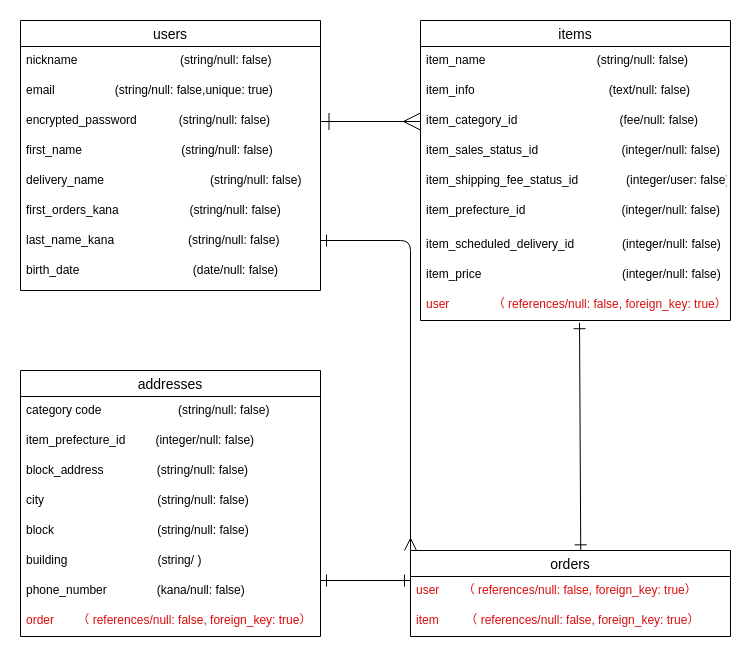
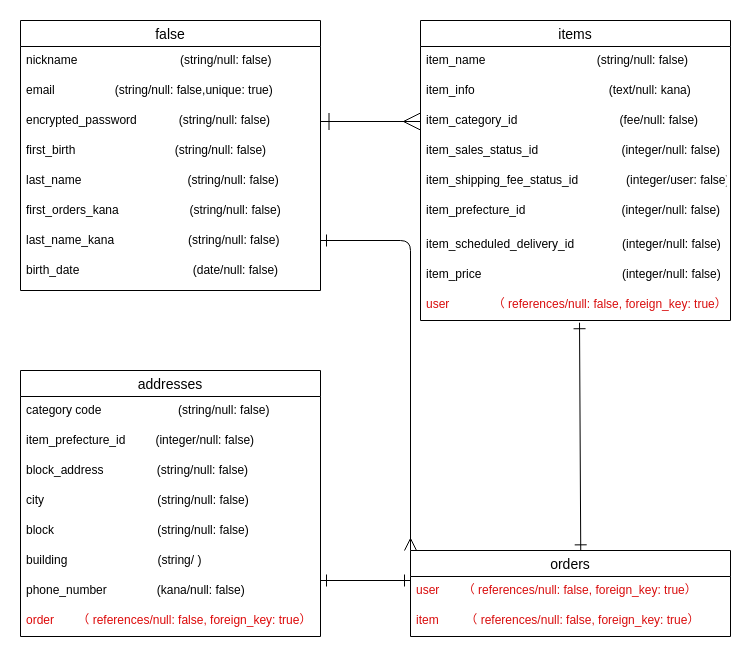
node "users": label "users" -> "false"
node "item_info (text/null: false)": label "item_info (text/null: false)" -> "item_info (text/null: kana)"
node "first_name (string/null: false)": label "first_name (string/null: false)" -> "first_birth (string/null: false)"
node "delivery_name (string/null: false)": label "delivery_name (string/null: false)" -> "last_name (string/null: false)"
